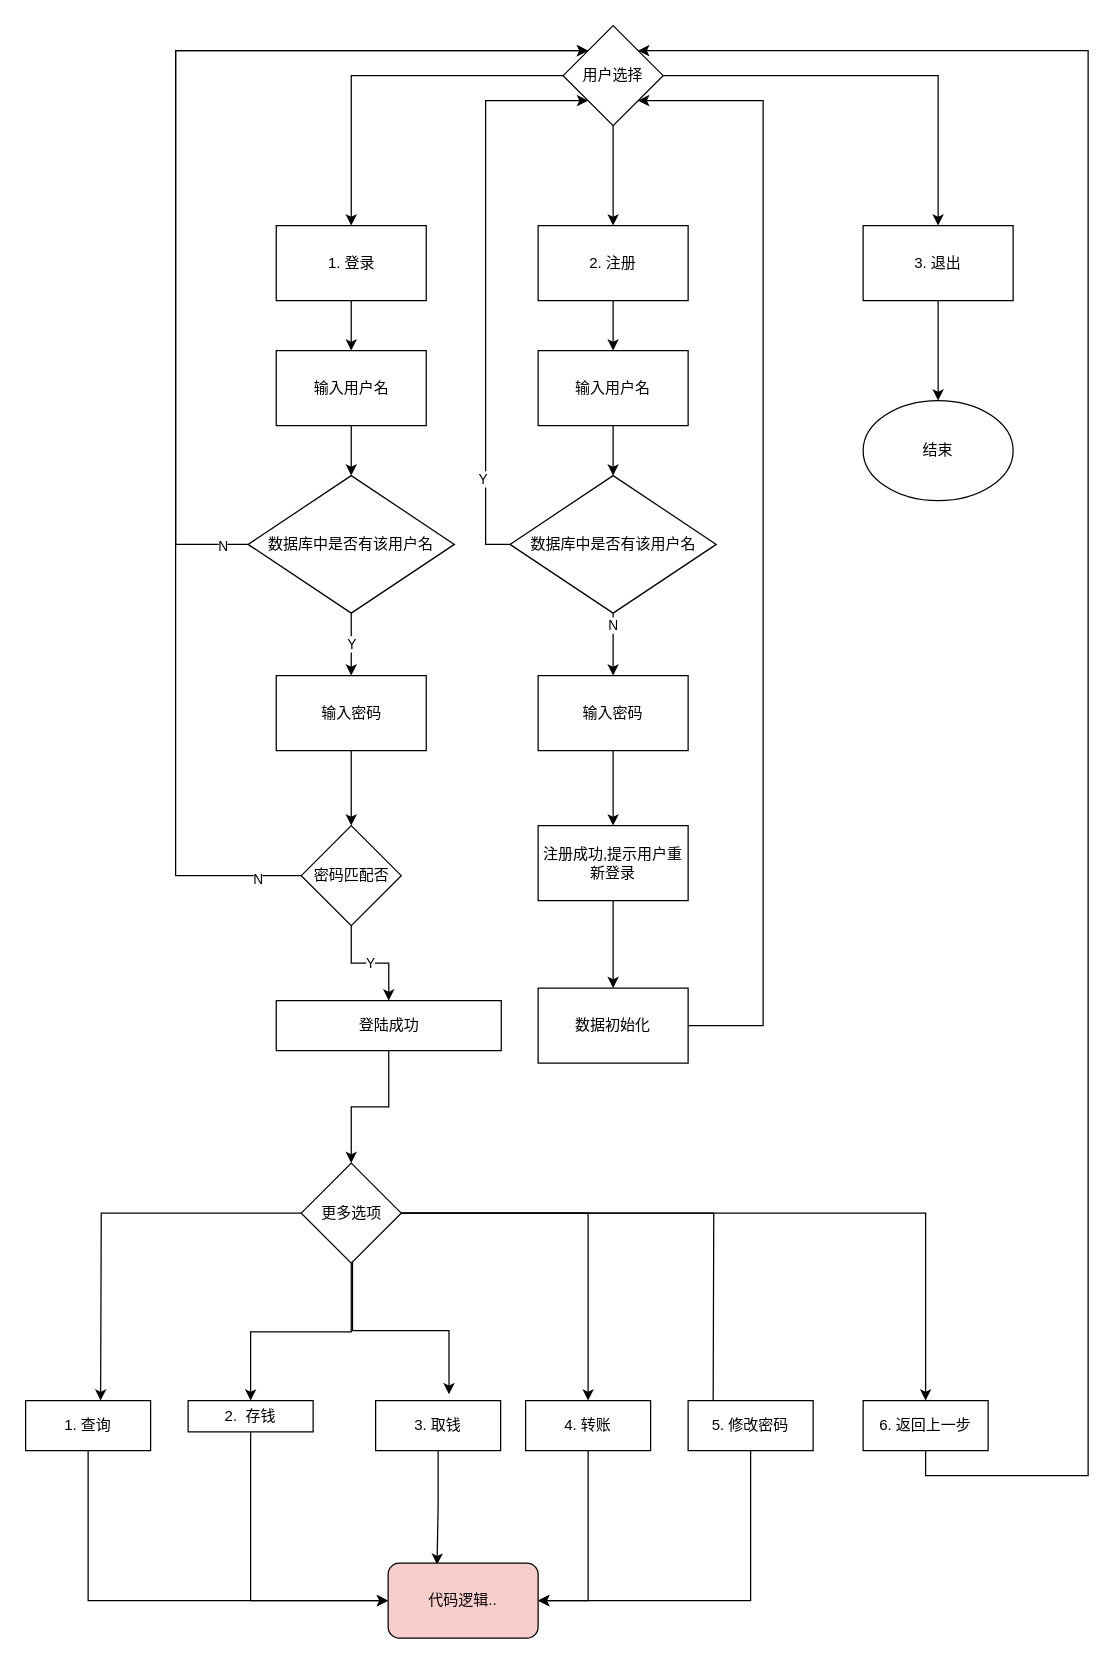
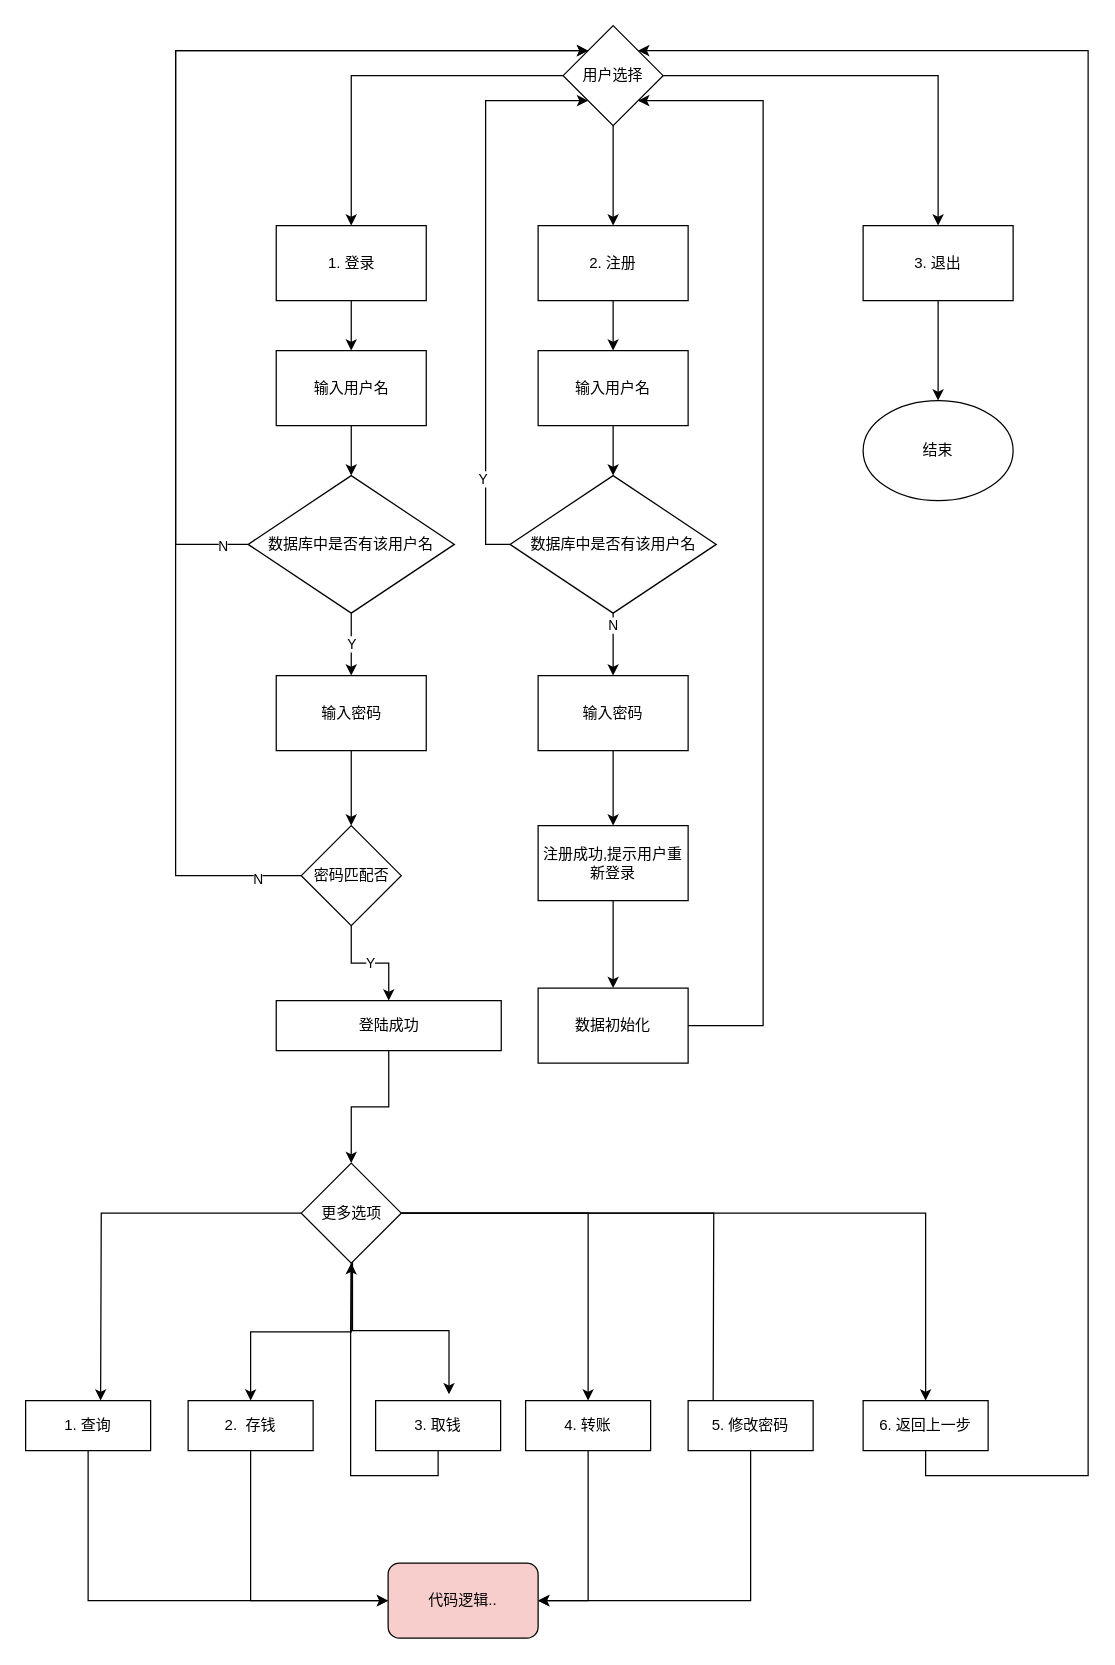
node "2. 存钱": size 125x31 -> 125x50
edge "3. 取钱" -> "代码逻辑..": now "3. 取钱" -> "更多选项"
